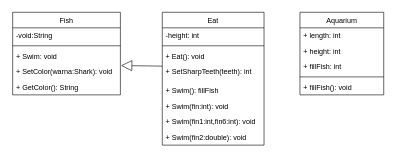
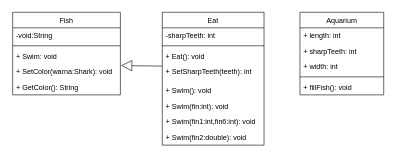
node "-height: int": label "-height: int" -> "-sharpTeeth: int"
node "+ height: int": label "+ height: int" -> "+ sharpTeeth: int"
node "+ fillFish: int": label "+ fillFish: int" -> "+ width: int"
node "+ Swim(): fillFish": label "+ Swim(): fillFish" -> "+ Swim(): void"
